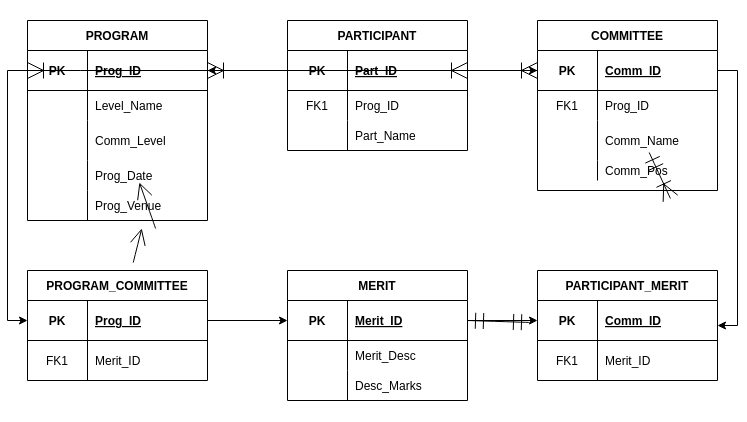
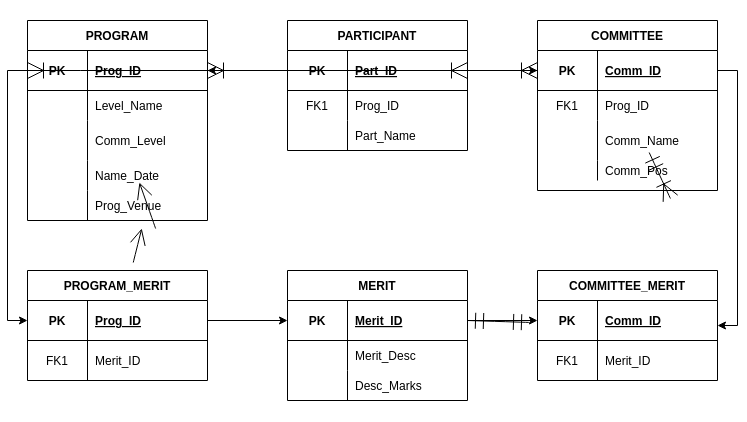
node "Prog_Date": label "Prog_Date" -> "Name_Date"
node "PROGRAM_COMMITTEE": label "PROGRAM_COMMITTEE" -> "PROGRAM_MERIT"
node "PARTICIPANT_MERIT": label "PARTICIPANT_MERIT" -> "COMMITTEE_MERIT"
